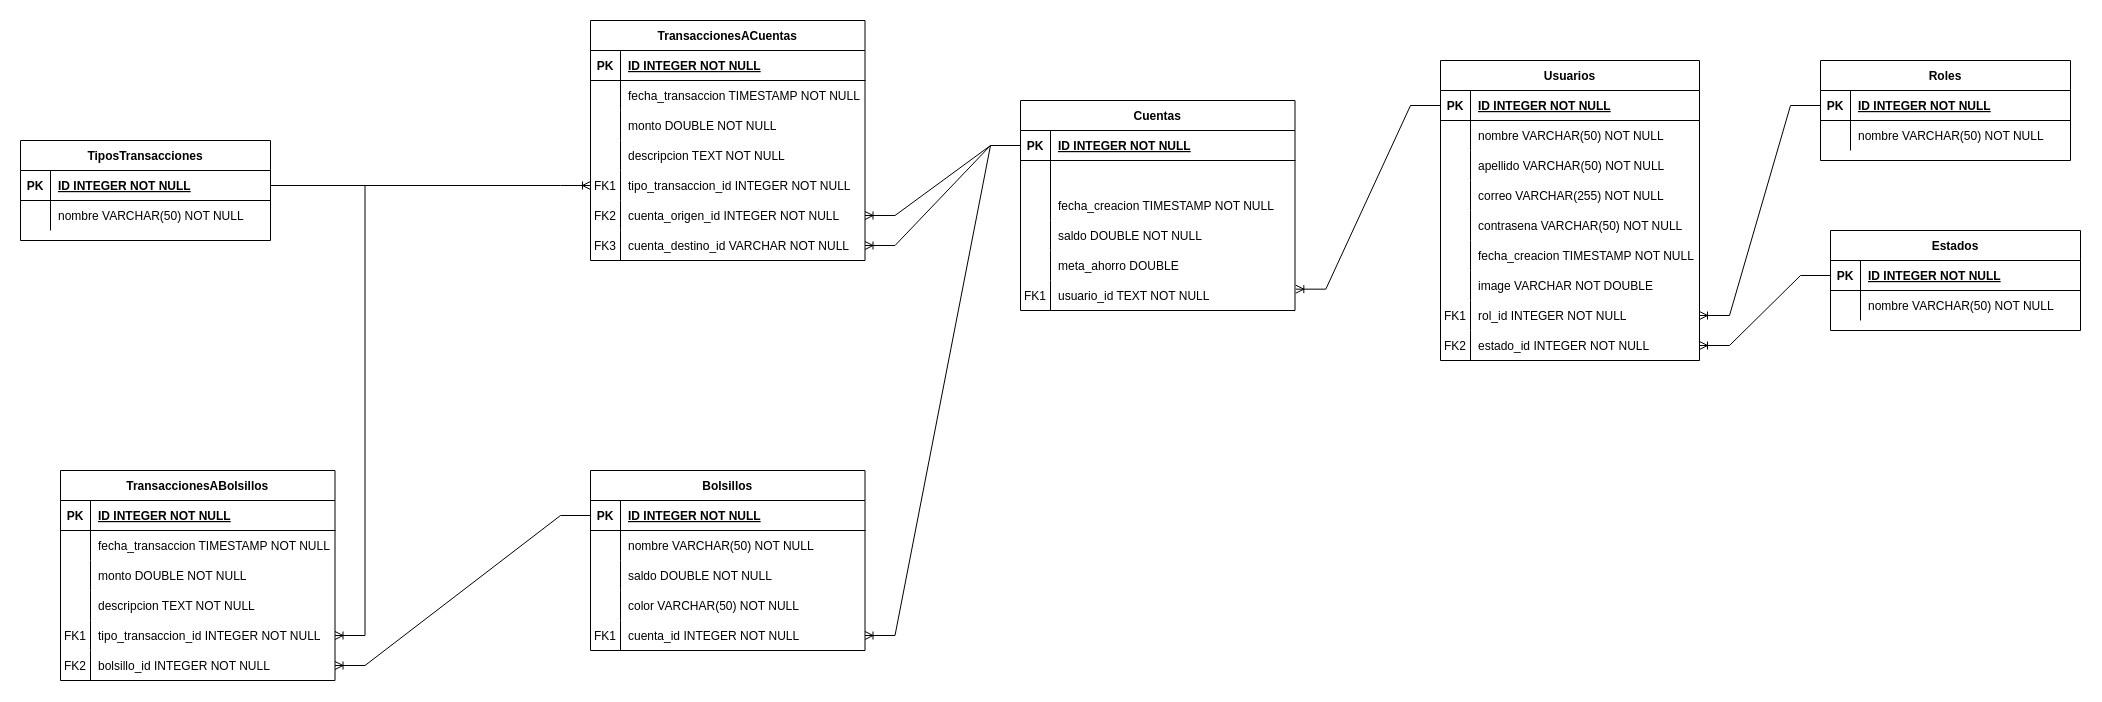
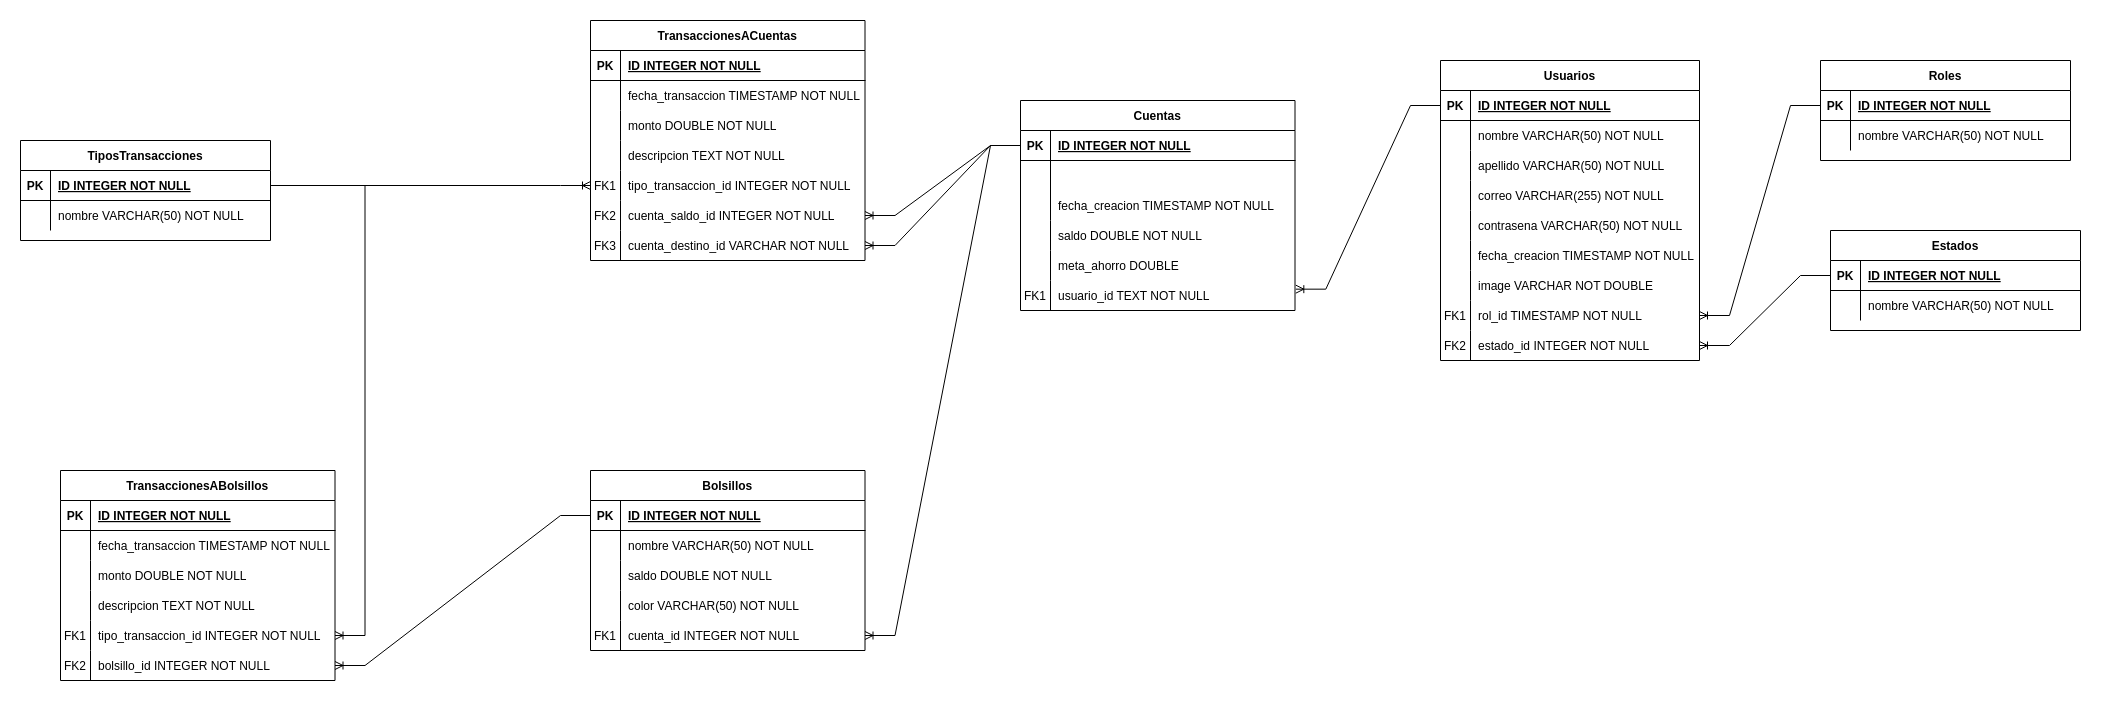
node "cuenta_origen_id INTEGER NOT NULL": label "cuenta_origen_id INTEGER NOT NULL" -> "cuenta_saldo_id INTEGER NOT NULL"
node "rol_id INTEGER NOT NULL": label "rol_id INTEGER NOT NULL" -> "rol_id TIMESTAMP NOT NULL"
